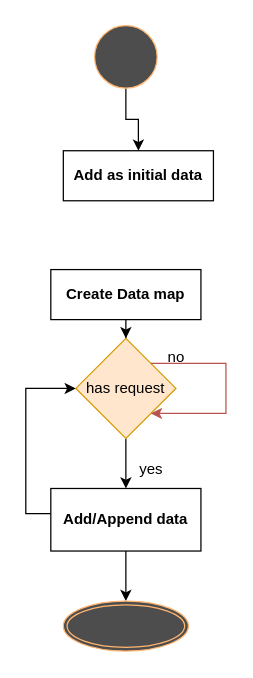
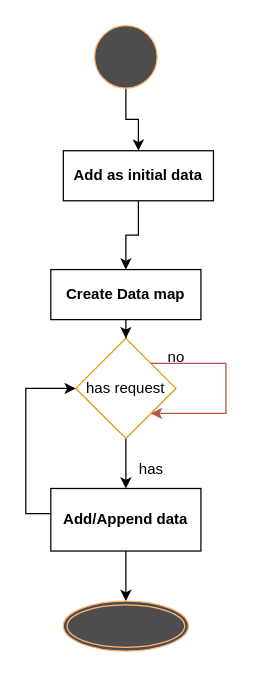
edge "Add as initial data" -> "Create Data map": added
node "has request": fillcolor #ffe6cc -> #ffffff
node "yes": label "yes" -> "has"
